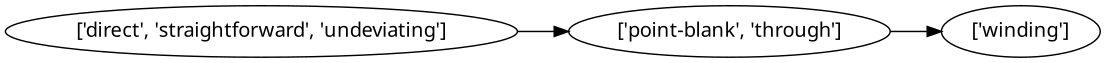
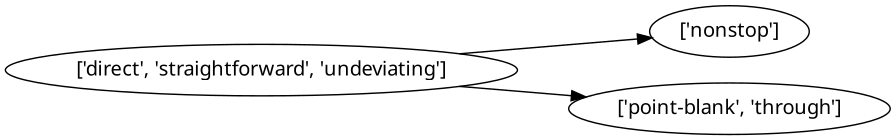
node "['nonstop']": added
node "['winding']": removed
